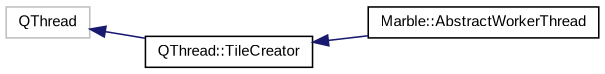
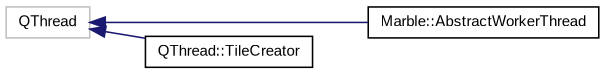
edge "Marble::AbstractWorkerThread" -> "QThread::TileCreator": now "Marble::AbstractWorkerThread" -> "QThread"
